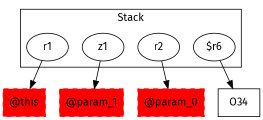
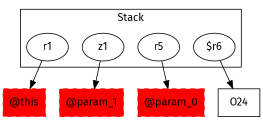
node "r2": label "r2" -> "r5"
node "O34": label "O34" -> "O24"
